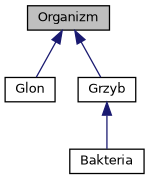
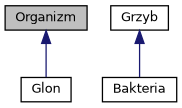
edge "Grzyb" -> "Organizm": removed
